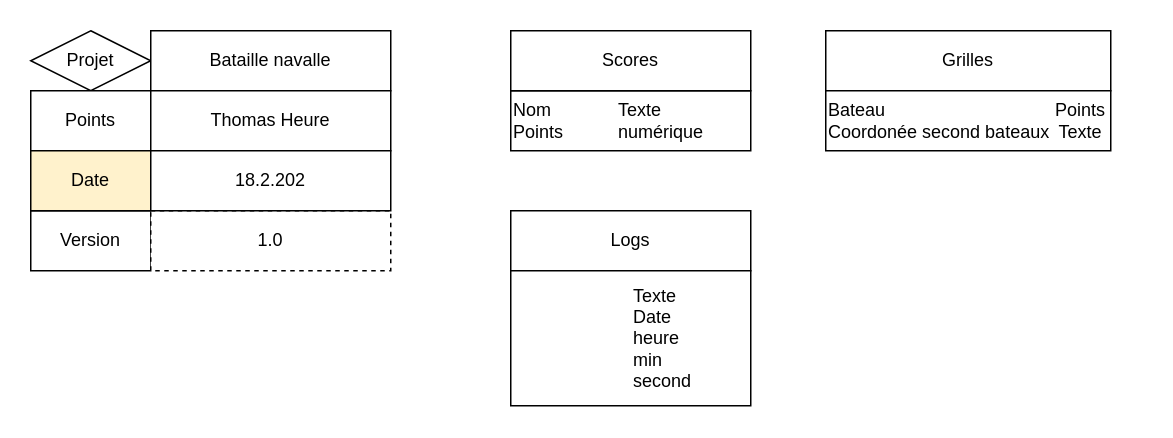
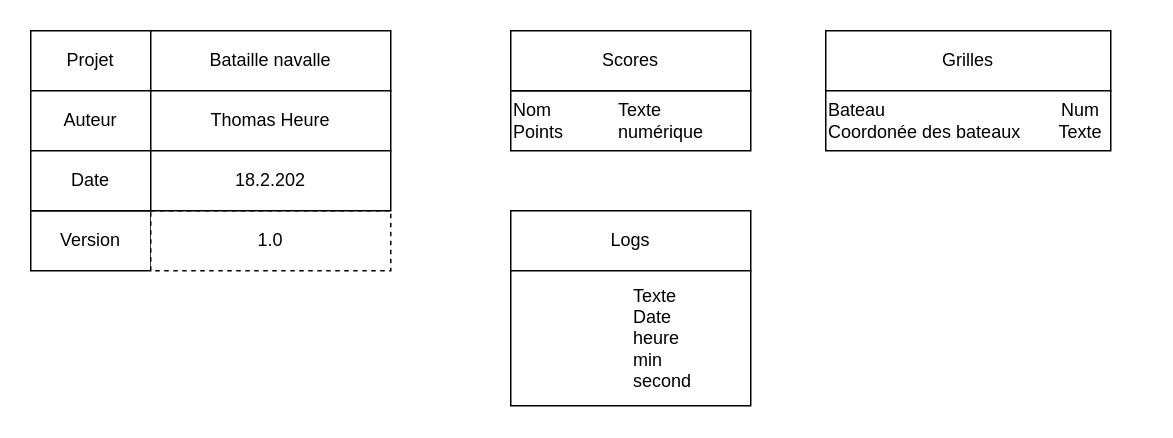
node "Projet": shape diamond -> rectangle
node "Points": label "Points" -> "Auteur"
node "Bateau Coordonée second bateaux": label "Bateau Coordonée second bateaux" -> "Bateau Coordonée des bateaux"
node "Points Texte": label "Points Texte" -> "Num Texte"
node "Date": fillcolor #fff2cc -> #ffffff
